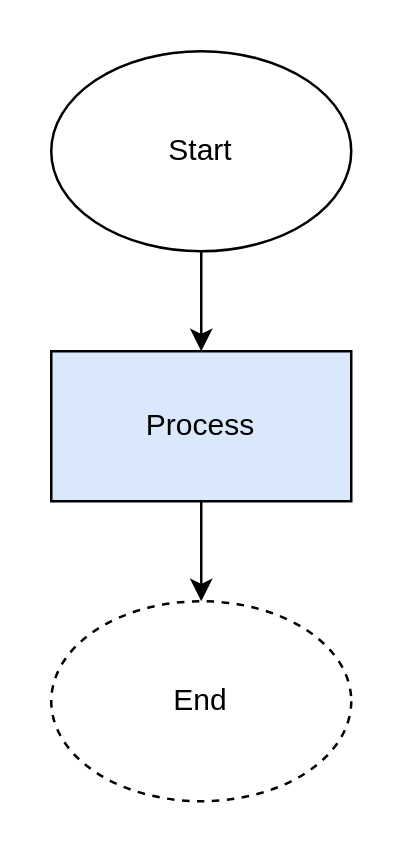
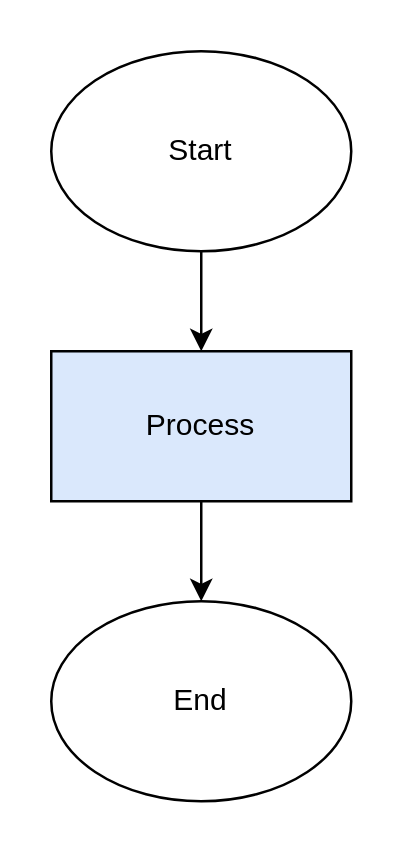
node "End": style dashed -> solid
